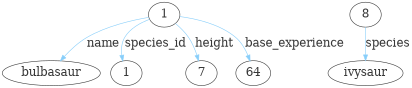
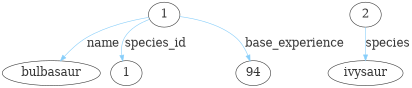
node "8": label "8" -> "2"
node "7": removed
node "64": label "64" -> "94"
